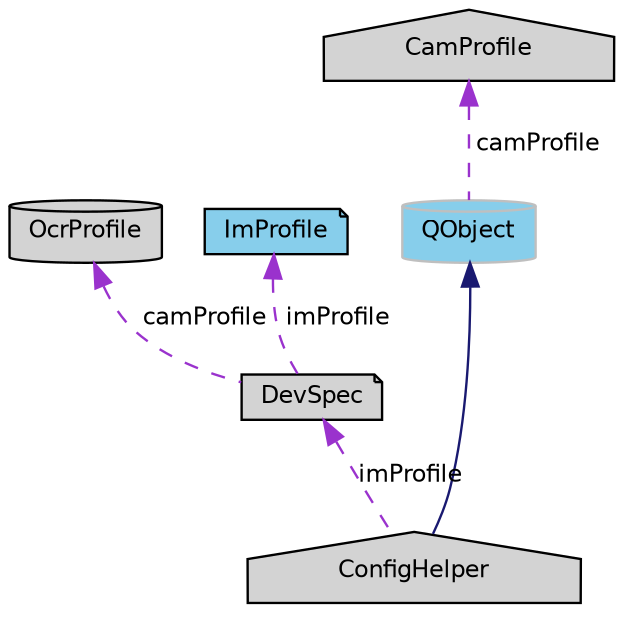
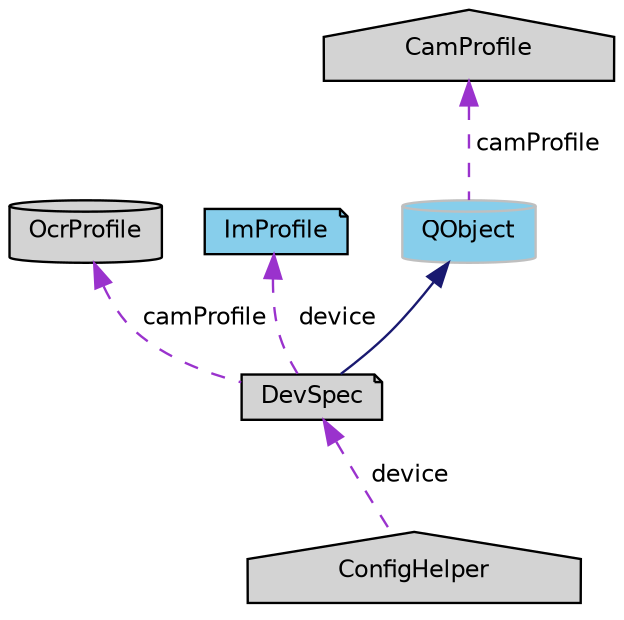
edge "DevSpec" -> "ImProfile": label " imProfile" -> " device"
edge "ConfigHelper" -> "QObject": now "DevSpec" -> "QObject"
edge "ConfigHelper" -> "DevSpec": label " imProfile" -> " device"
